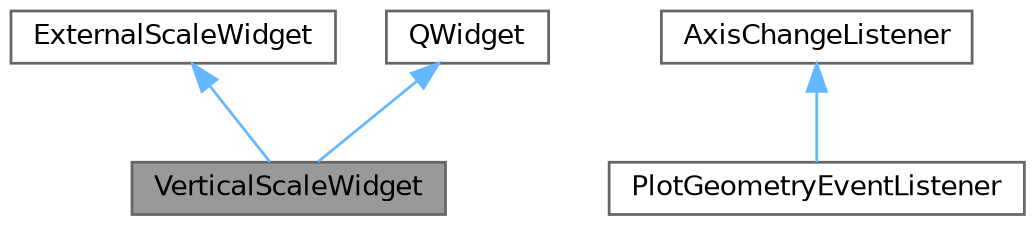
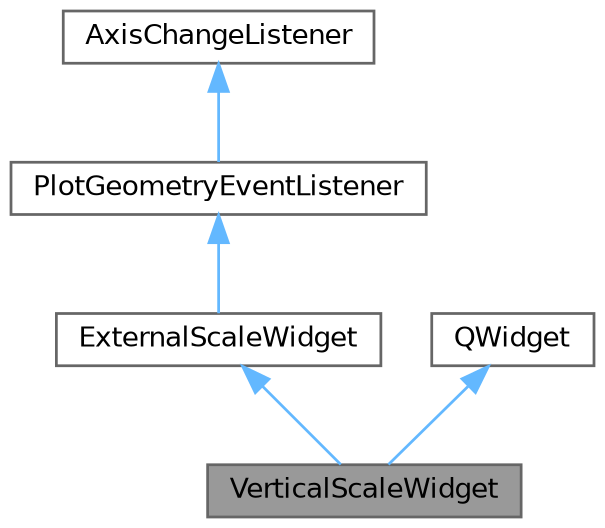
edge "ExternalScaleWidget" -> "PlotGeometryEventListener": added
